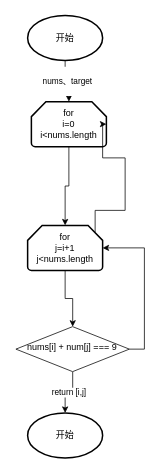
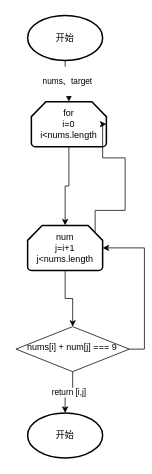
node "for j=i+1 j<nums.length": label "for j=i+1 j<nums.length" -> "num j=i+1 j<nums.length"
